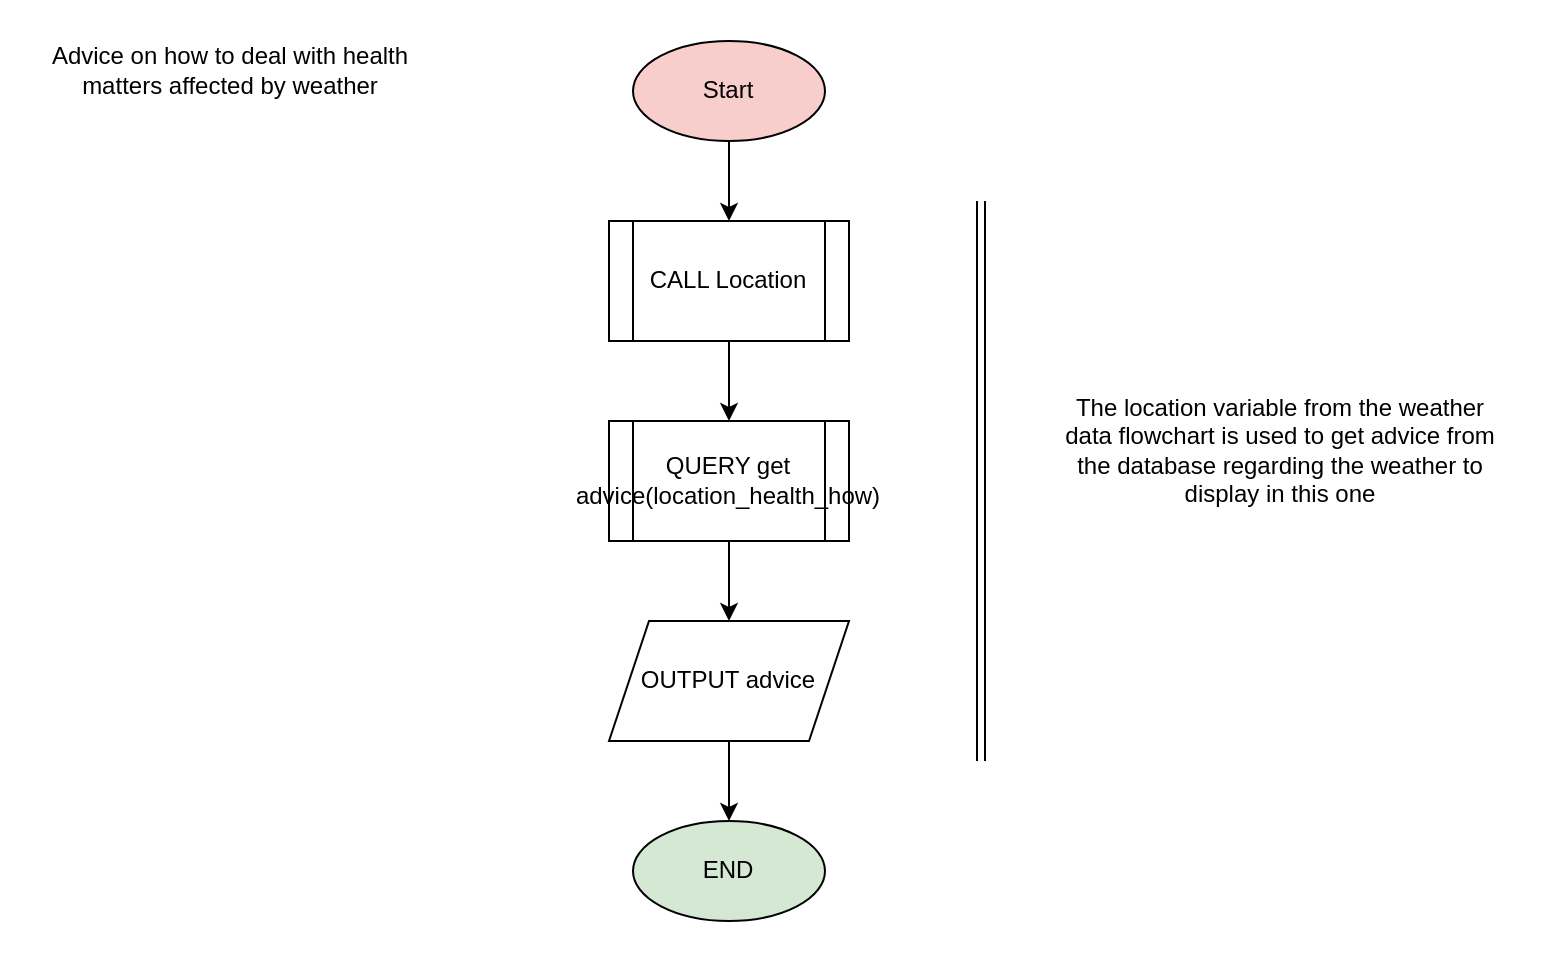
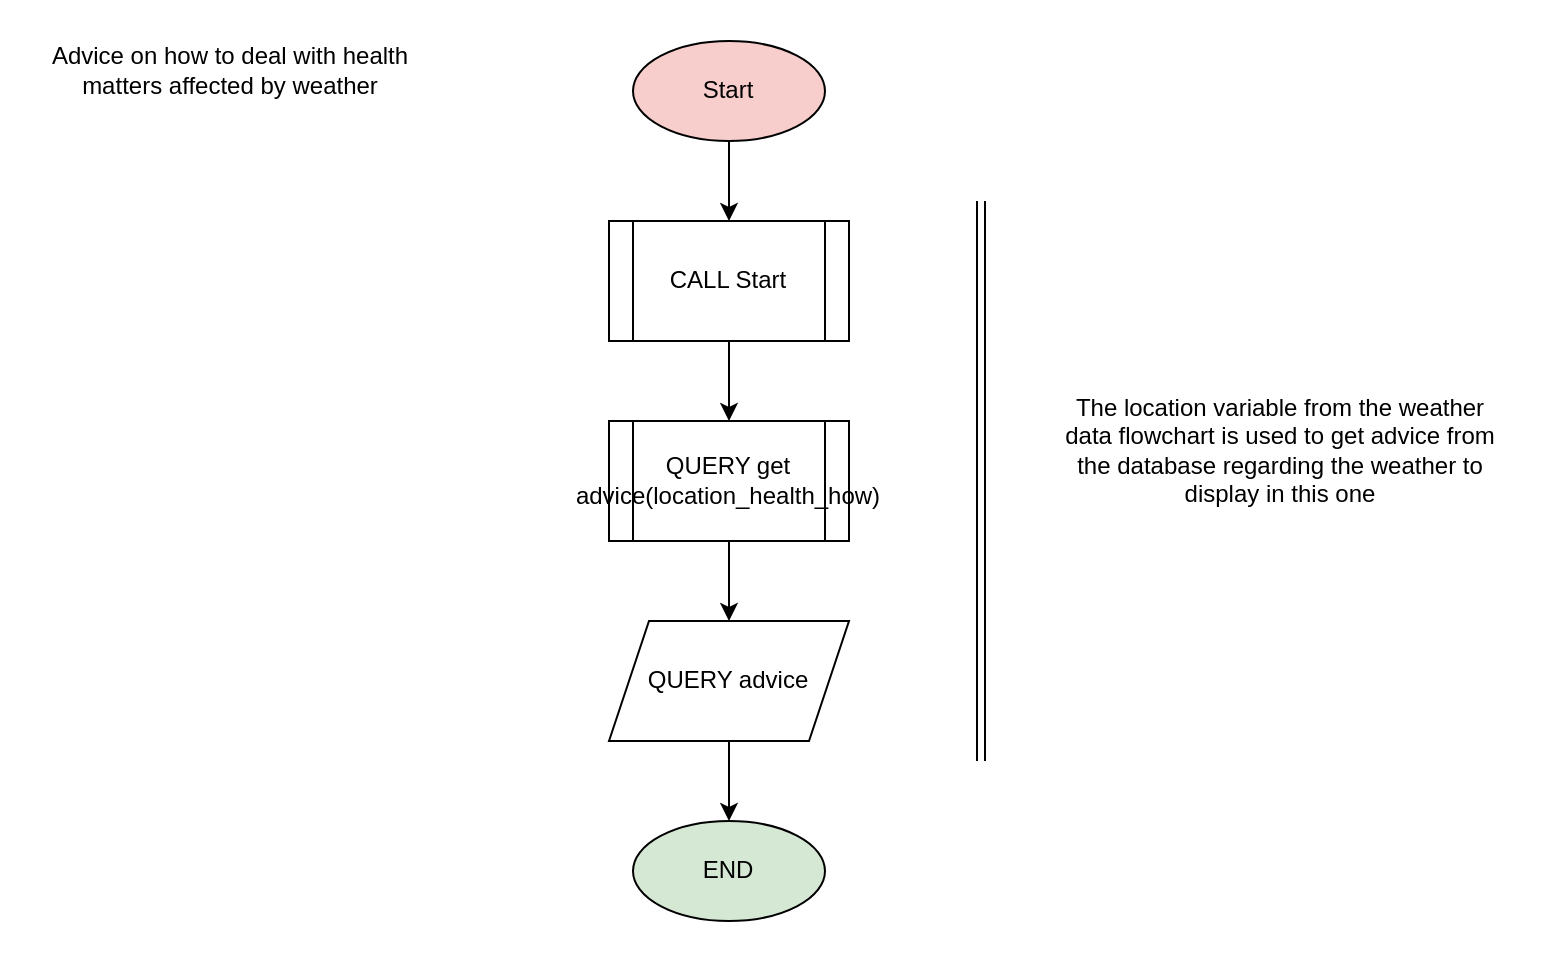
node "CALL Location": label "CALL Location" -> "CALL Start"
node "OUTPUT advice": label "OUTPUT advice" -> "QUERY advice"
